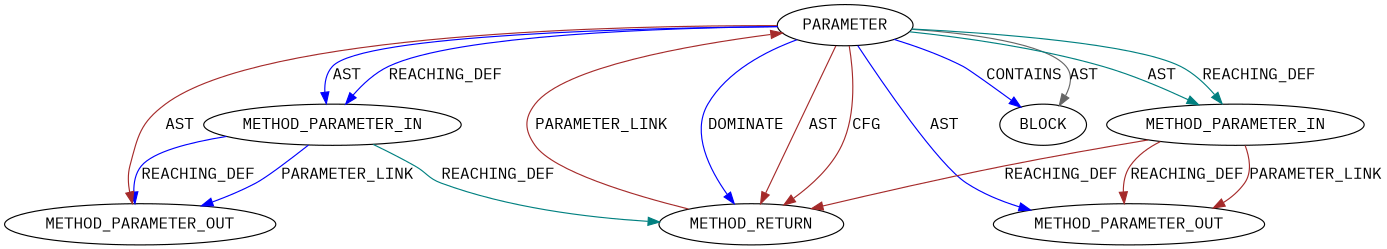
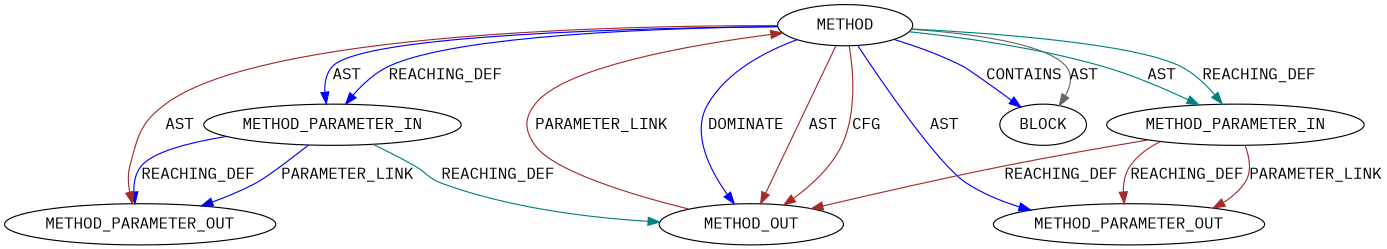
node "PARAMETER": label "PARAMETER" -> "METHOD"
node "METHOD_RETURN": label "METHOD_RETURN" -> "METHOD_OUT"
